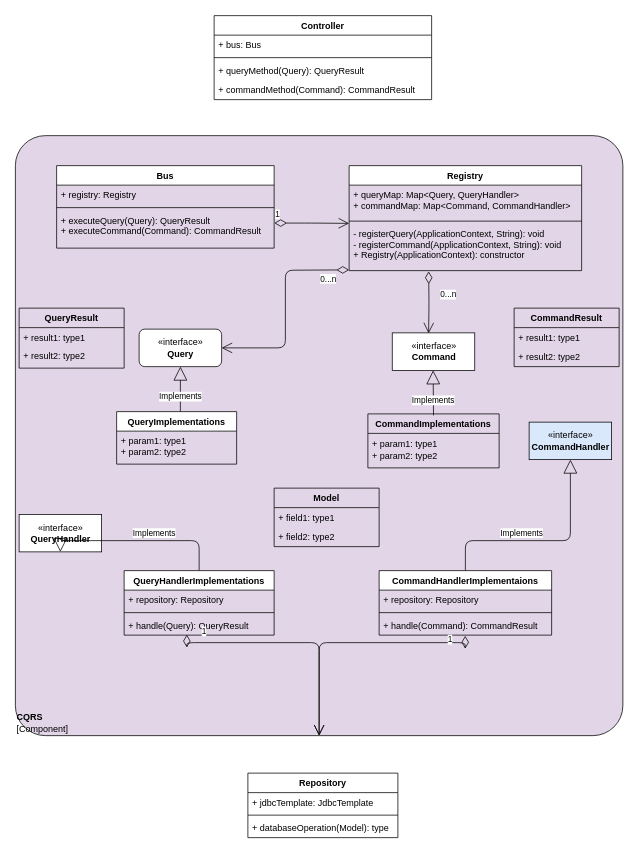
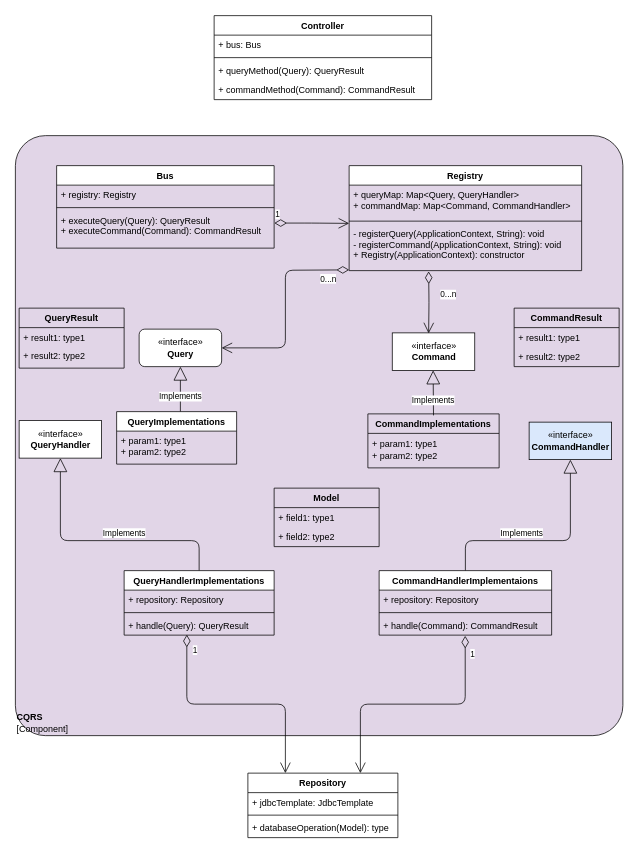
node "«interface» QueryHandler": moved (60, 533) -> (60, 439)
edge "CQRS [Component]" -- "+ handle(Query): QueryResult": now "Repository" -- "+ handle(Query): QueryResult"
edge "CQRS [Component]" -- "+ handle(Command): CommandResult": now "Repository" -- "+ handle(Command): CommandResult"
